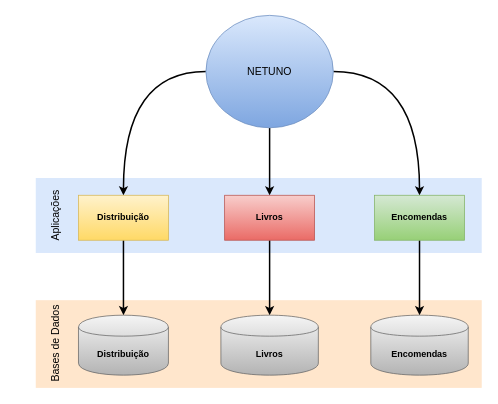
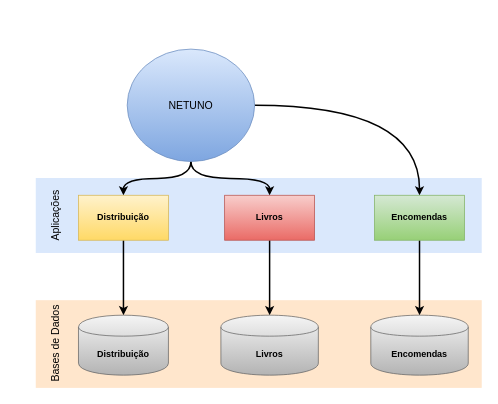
node "NETUNO": moved (270, 72) -> (191, 105)
